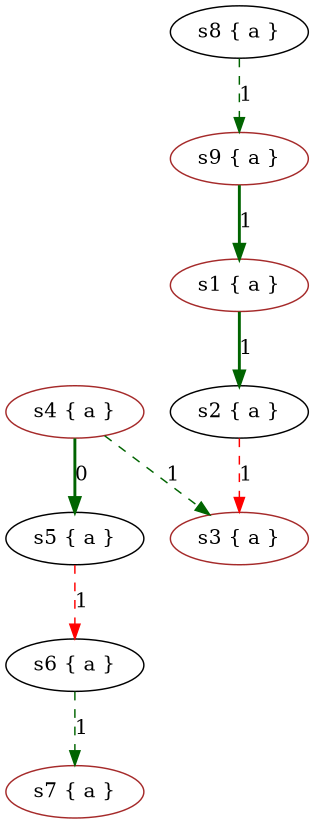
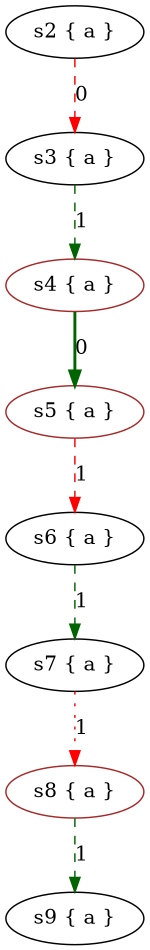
node "s8 { a }": color black -> brown
node "s9 { a }": color brown -> black
node "s1 { a }": removed
edge "s4 { a }" -> "s3 { a }": reversed
edge "s2 { a }" -> "s3 { a }": label "1" -> "0"
node "s5 { a }": color black -> brown
node "s3 { a }": color brown -> black
edge "s7 { a }" -> "s8 { a }": added, label "1"
node "s7 { a }": color brown -> black
